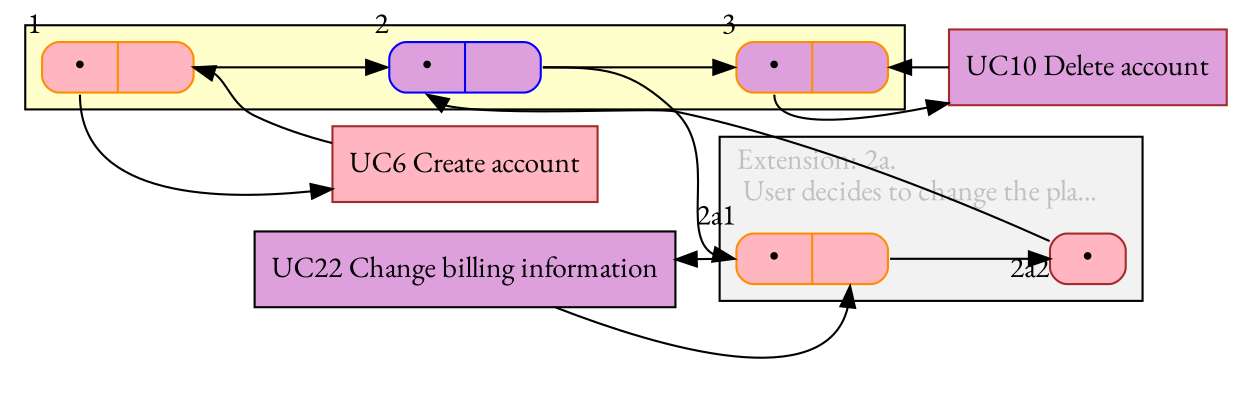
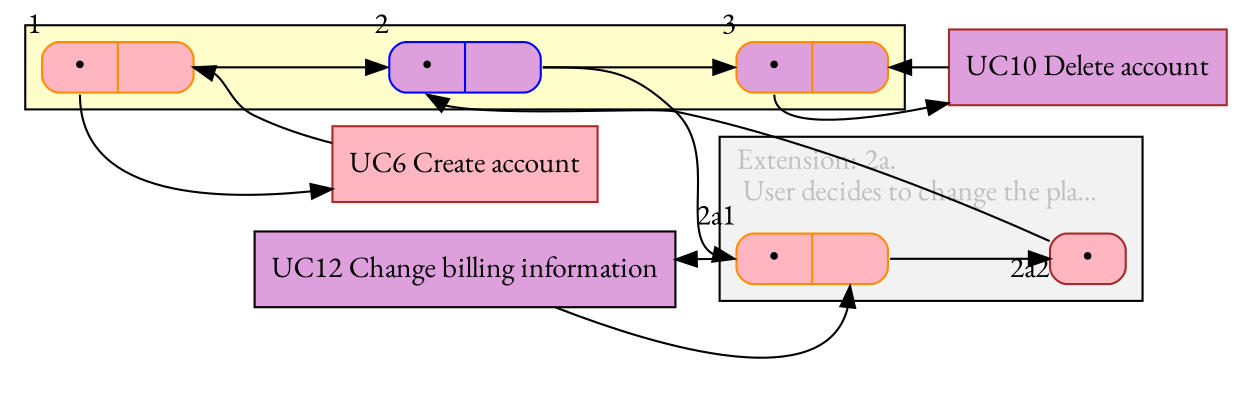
node "UC22 Change billing information": label "UC22 Change billing information" -> "UC12 Change billing information"
